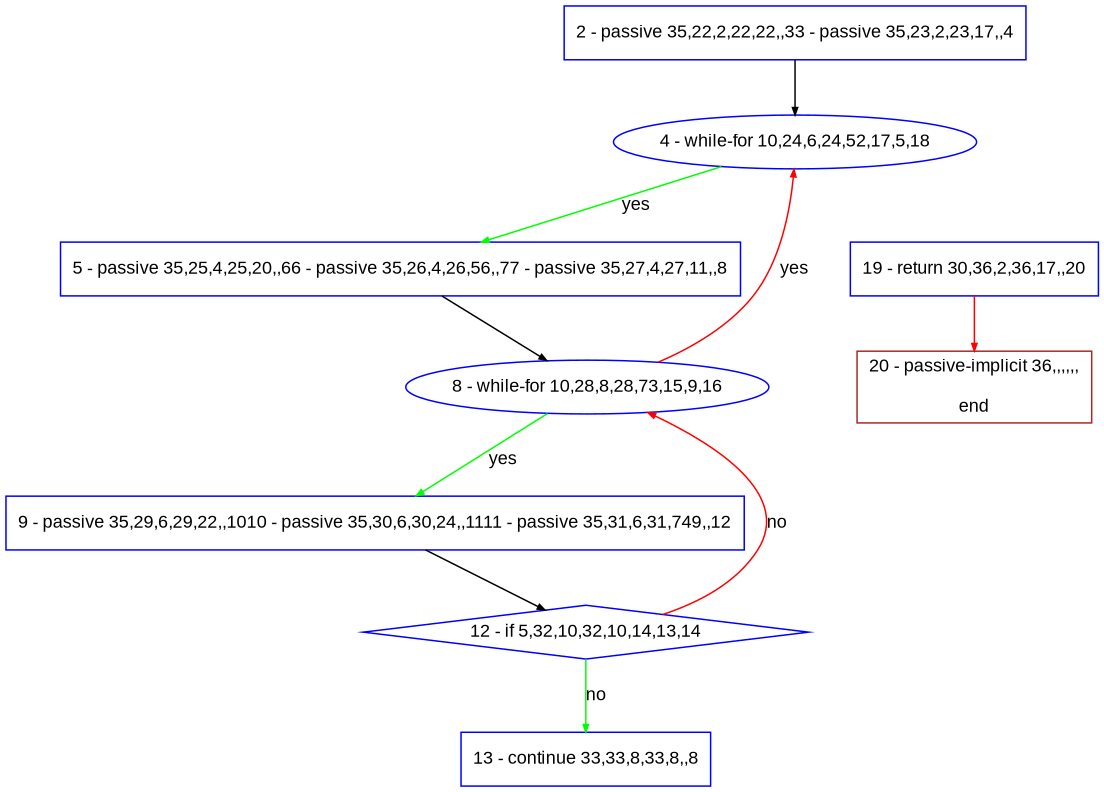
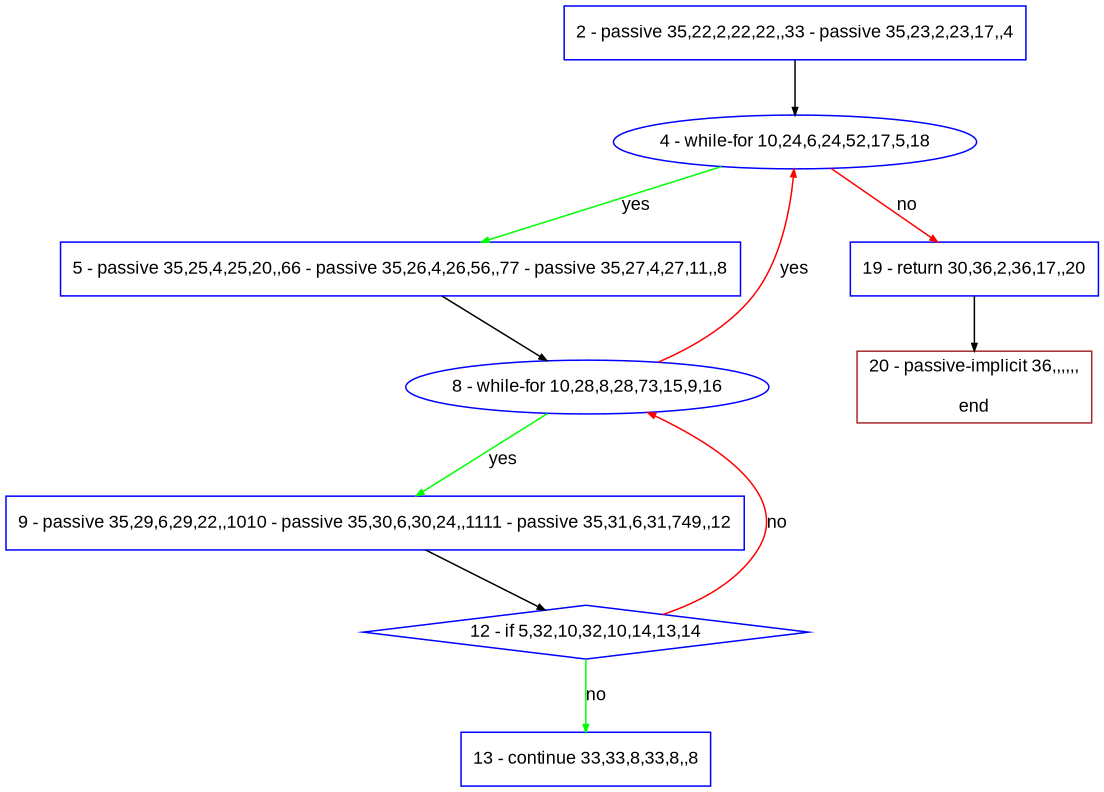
edge "4 - while-for 10,24,6,24,52,17,5,18" -> "19 - return 30,36,2,36,17,,20": added, label "no"
edge "19 - return 30,36,2,36,17,,20" -> "20 - passive-implicit 36,,,,,, end": color #ff0000 -> #000000
